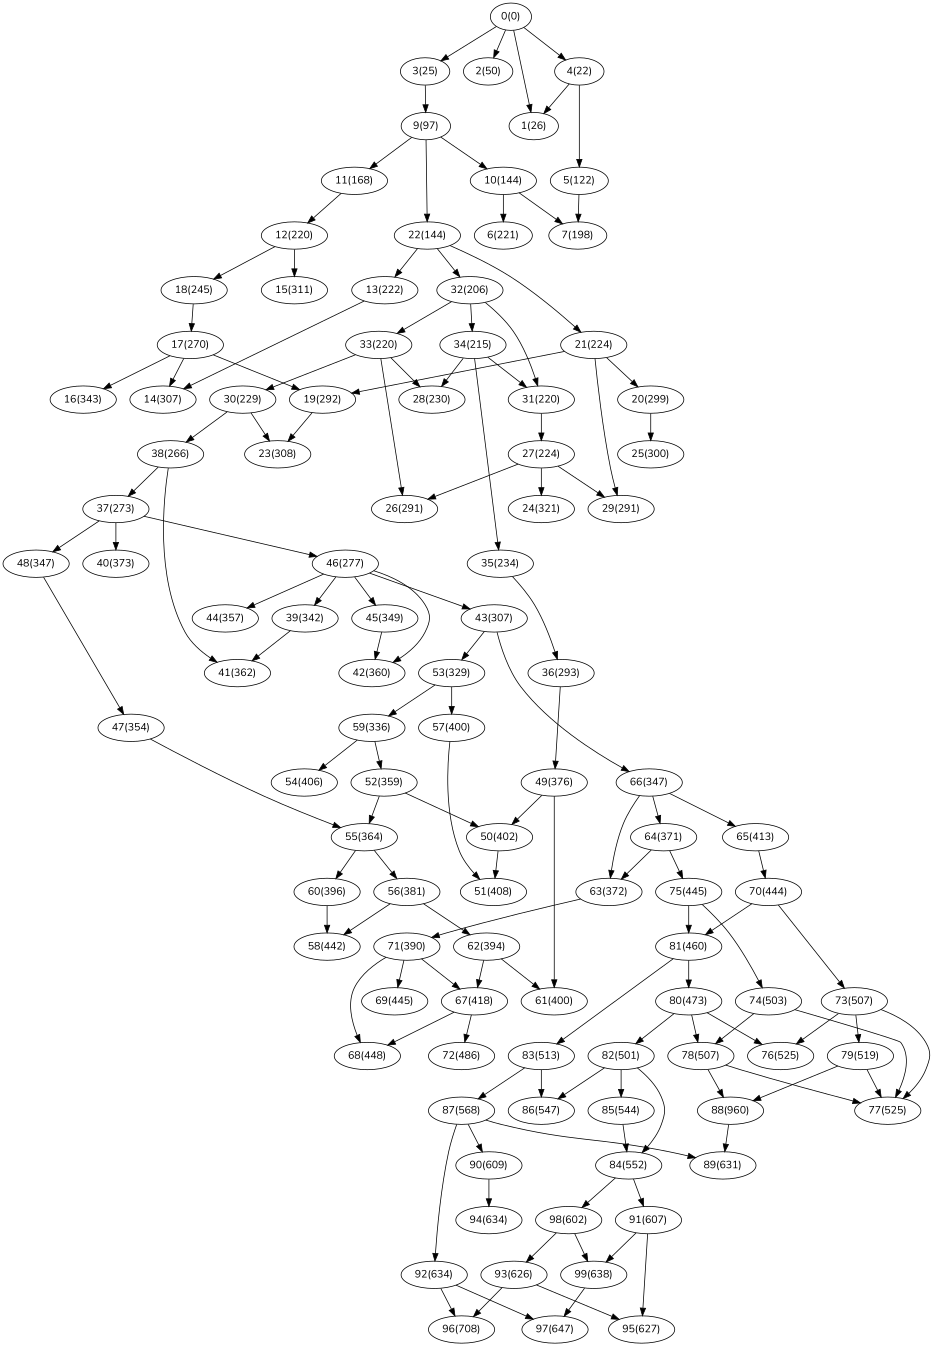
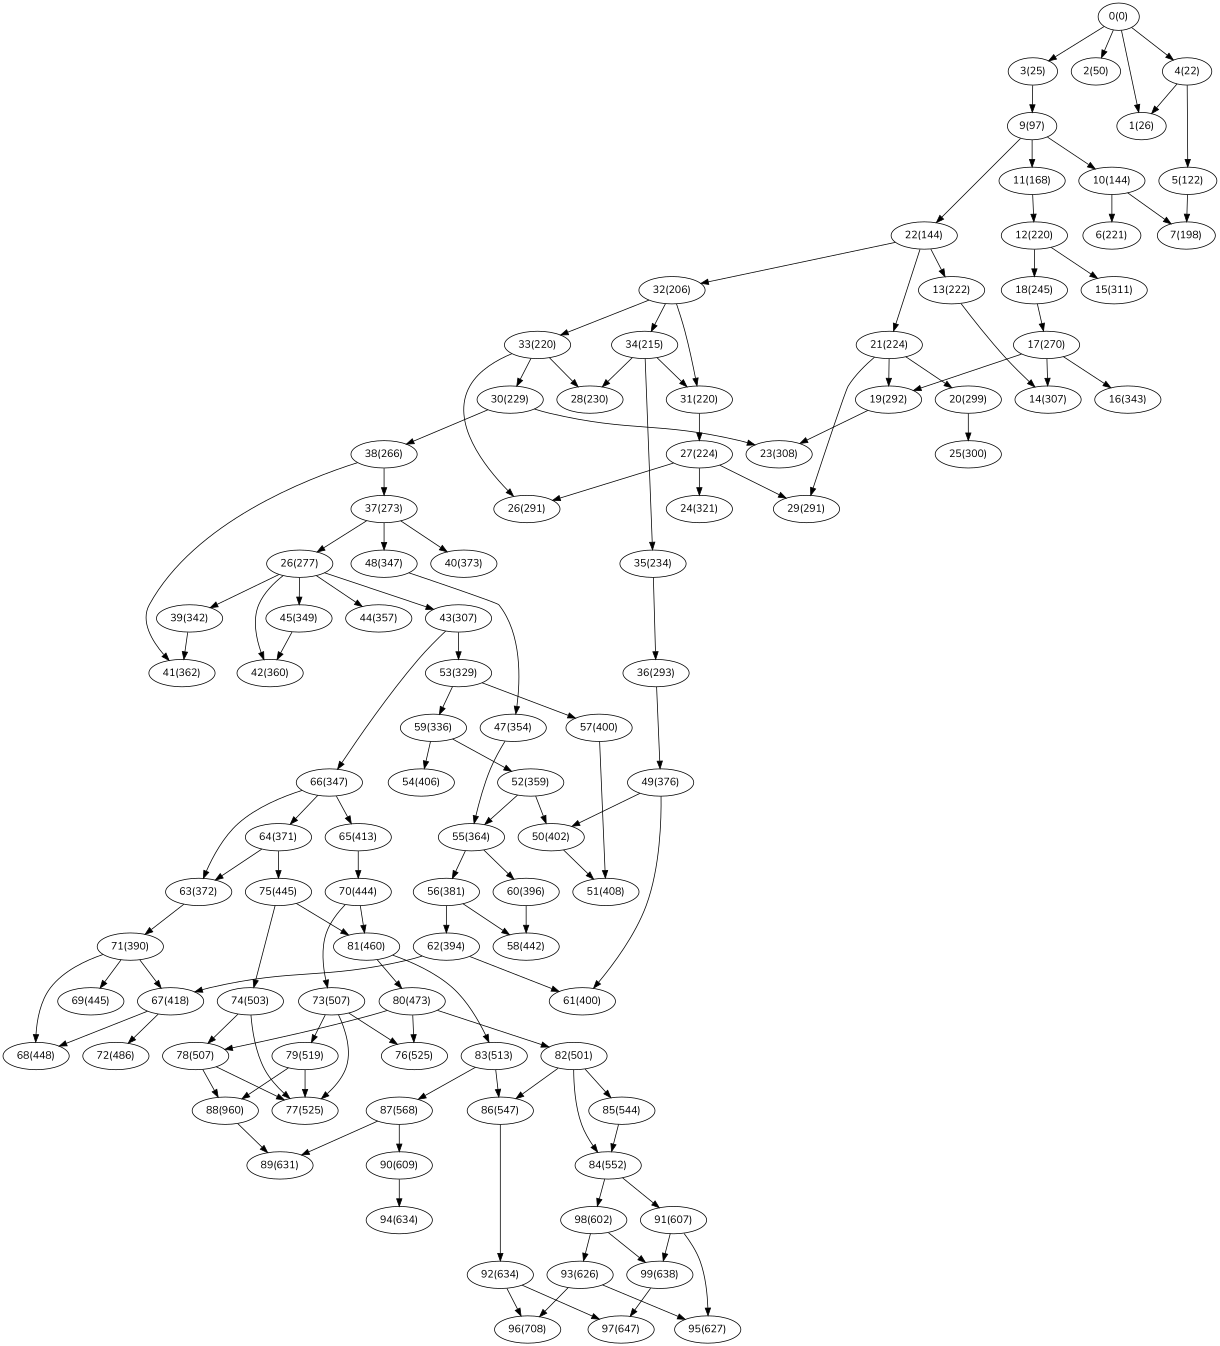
node "46(277)": label "46(277)" -> "26(277)"
edge "87(568)" -> "92(634)": now "86(547)" -> "92(634)"
